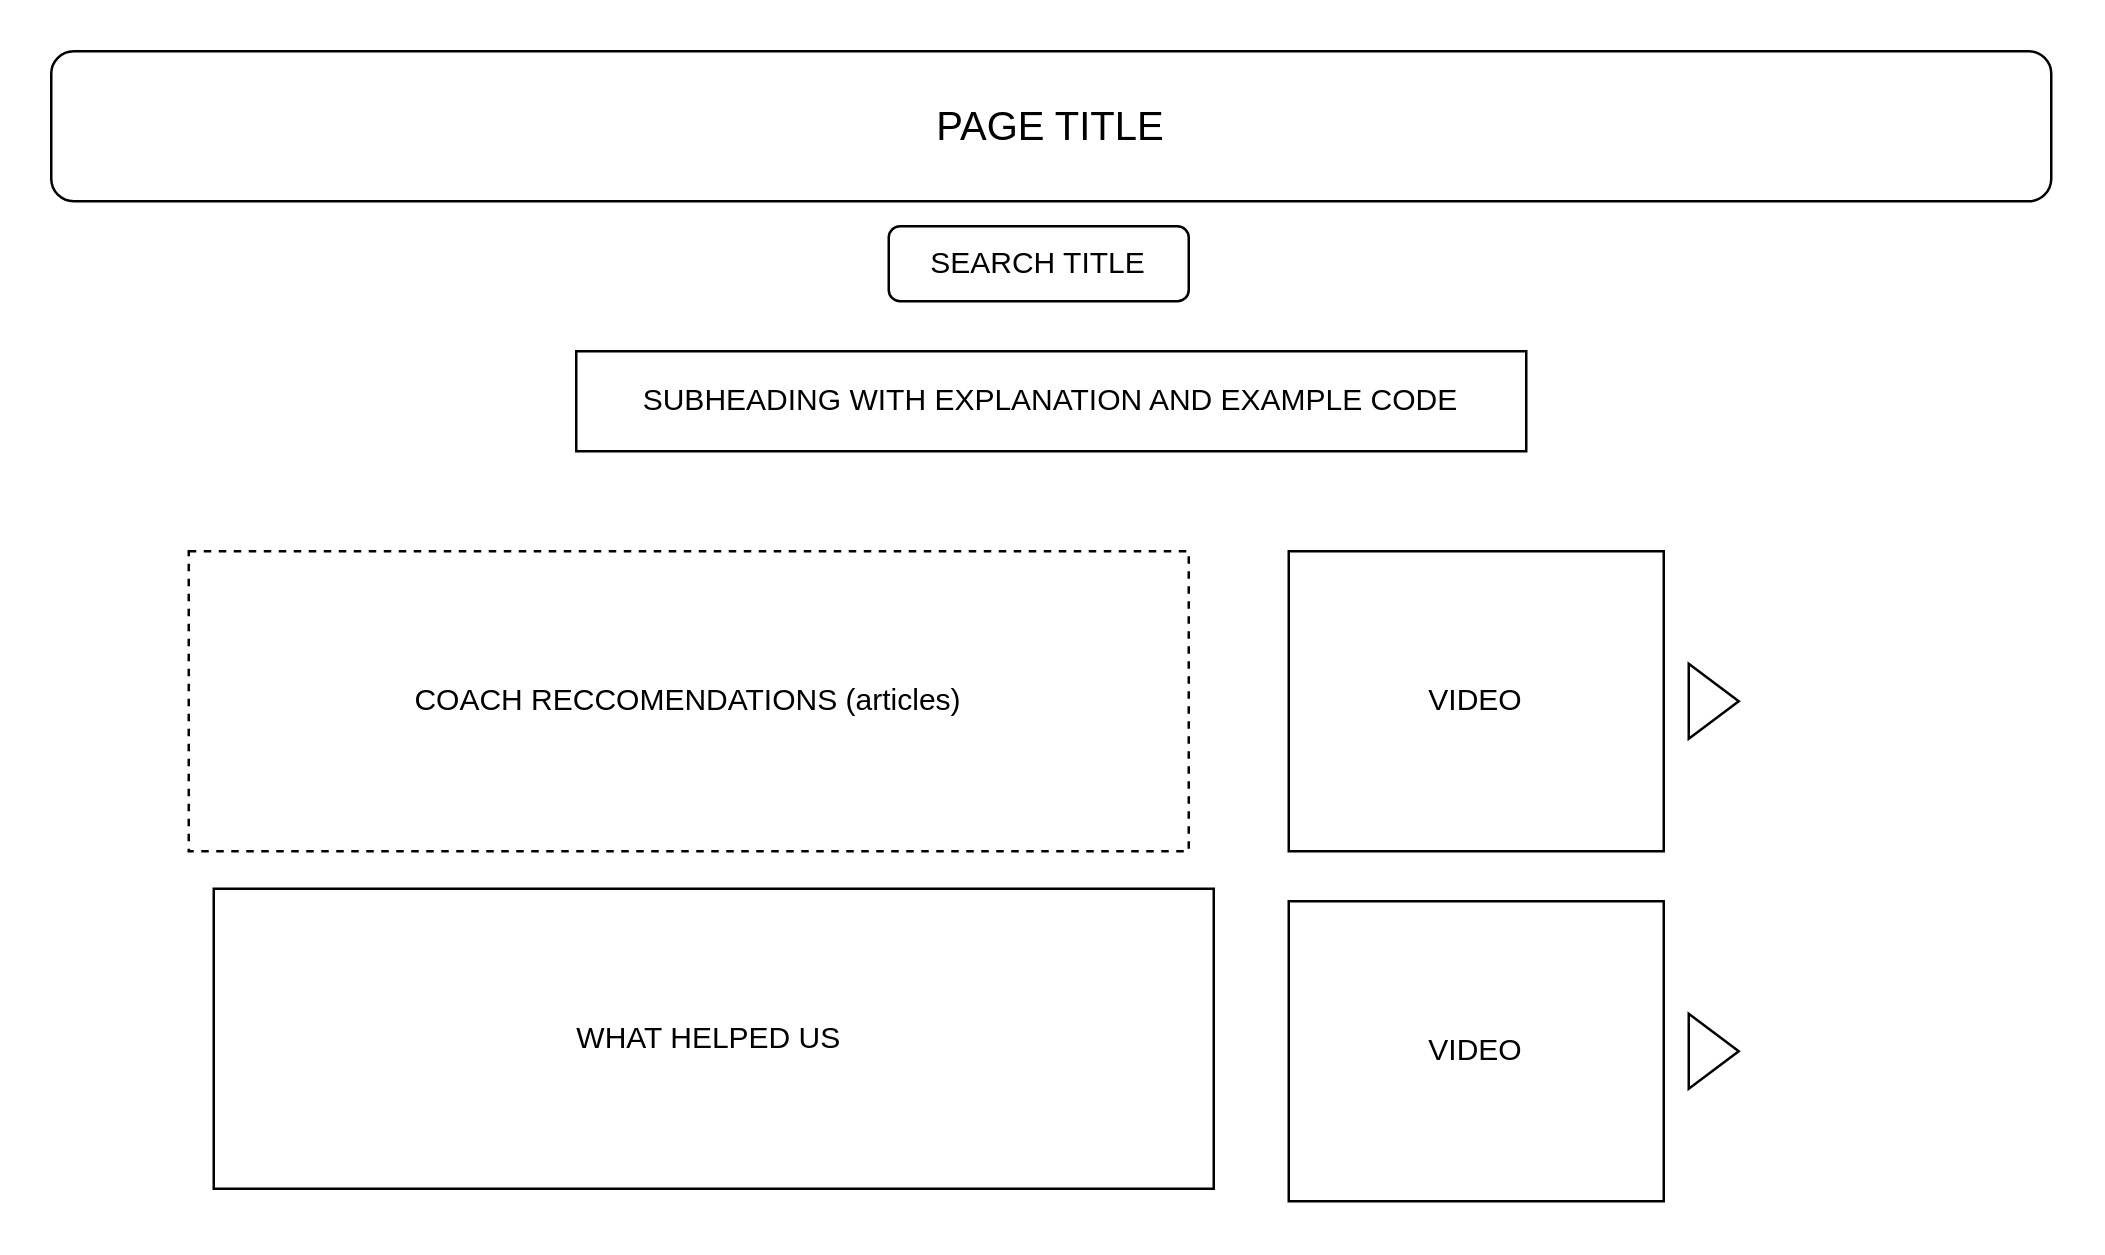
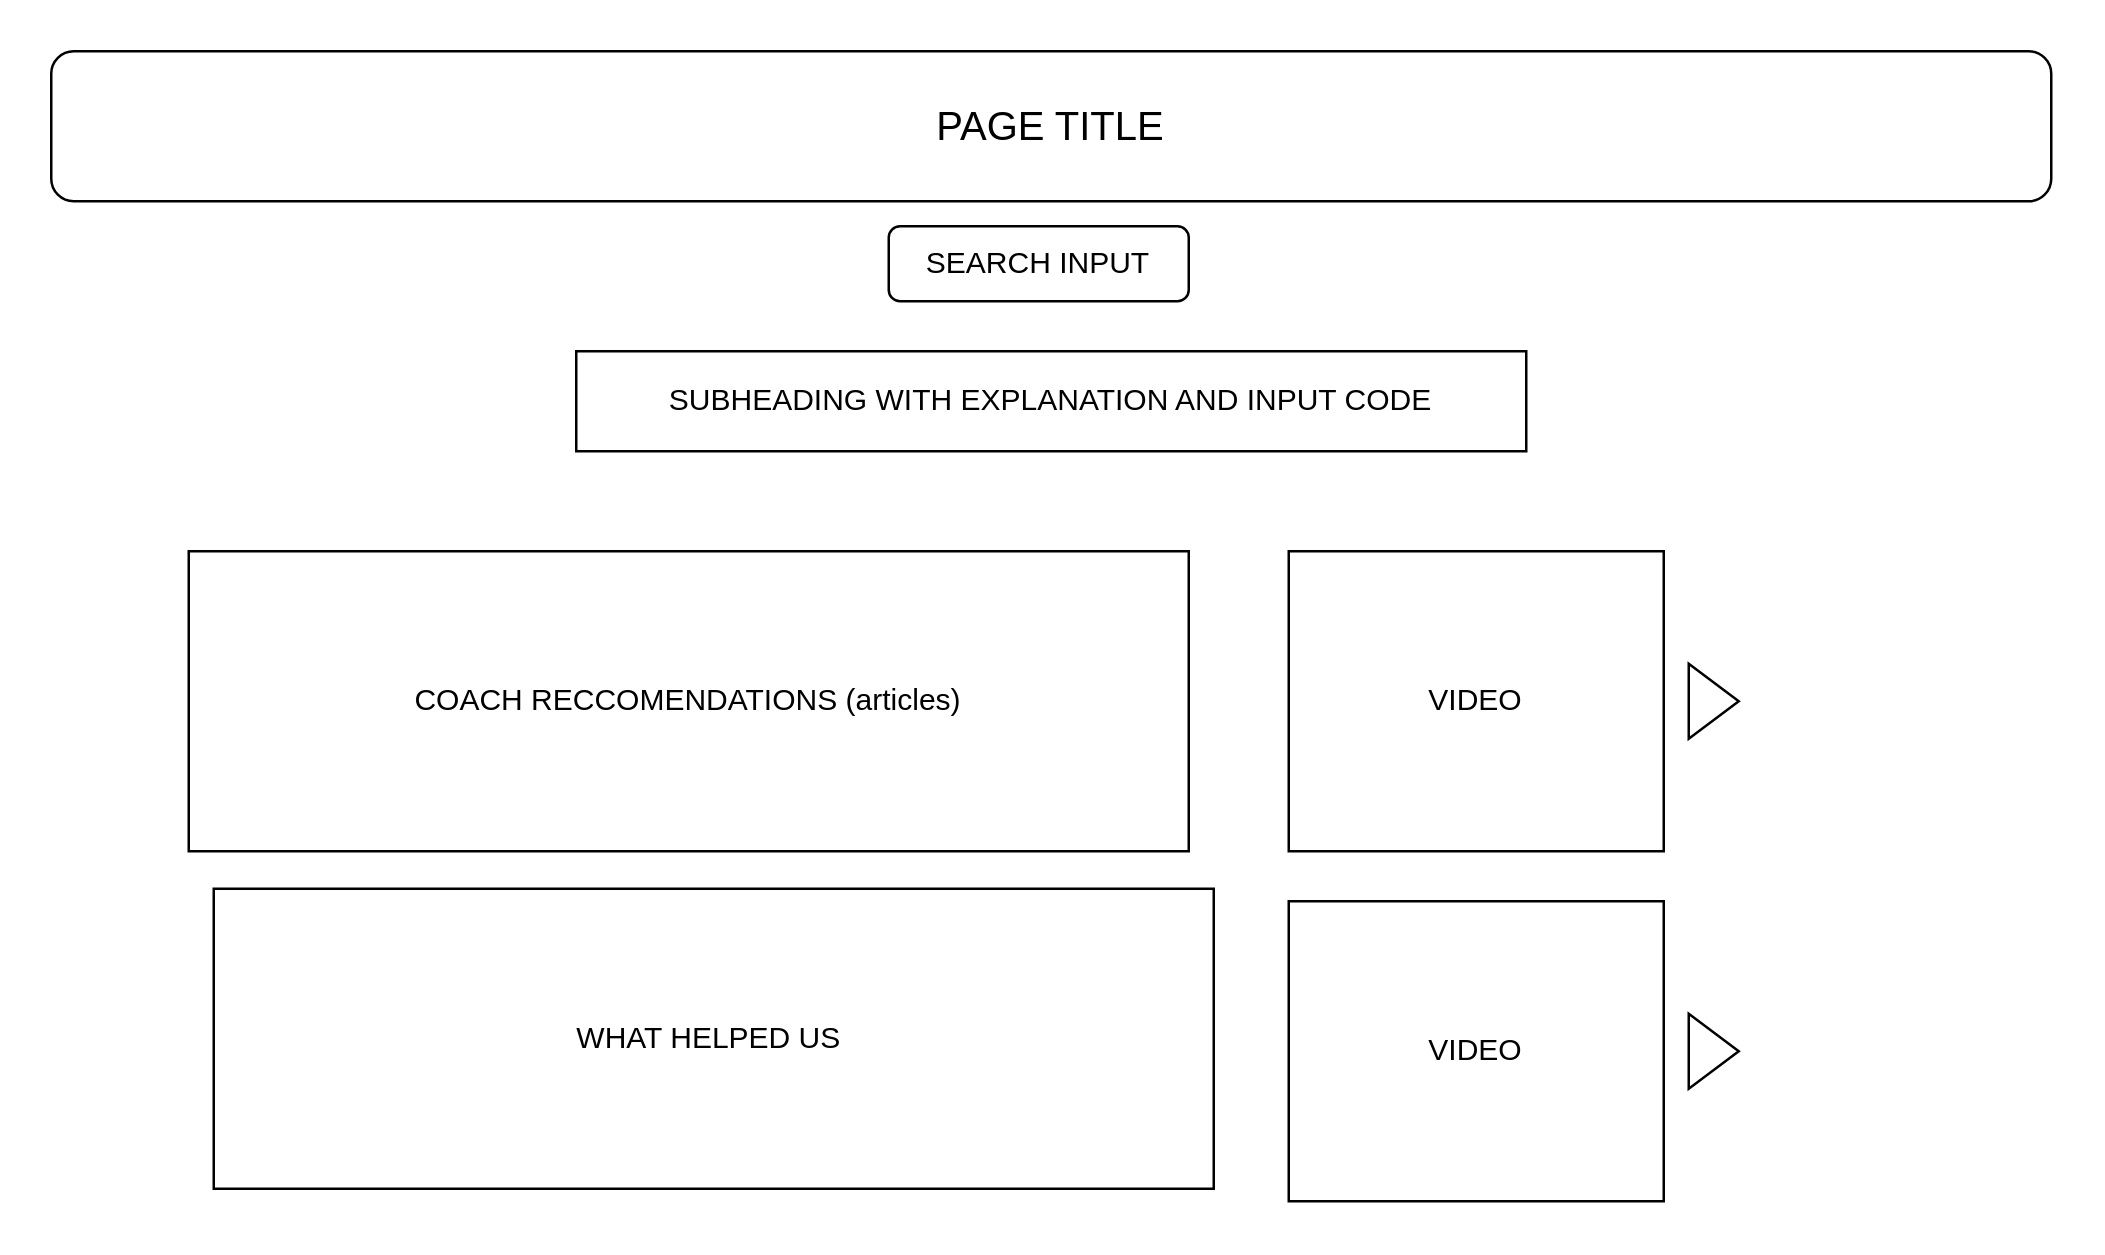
node "SEARCH TITLE": label "SEARCH TITLE" -> "SEARCH INPUT"
node "SUBHEADING WITH EXPLANATION AND EXAMPLE CODE": label "SUBHEADING WITH EXPLANATION AND EXAMPLE CODE" -> "SUBHEADING WITH EXPLANATION AND INPUT CODE"
node "COACH RECCOMENDATIONS (articles)": style dashed -> solid
